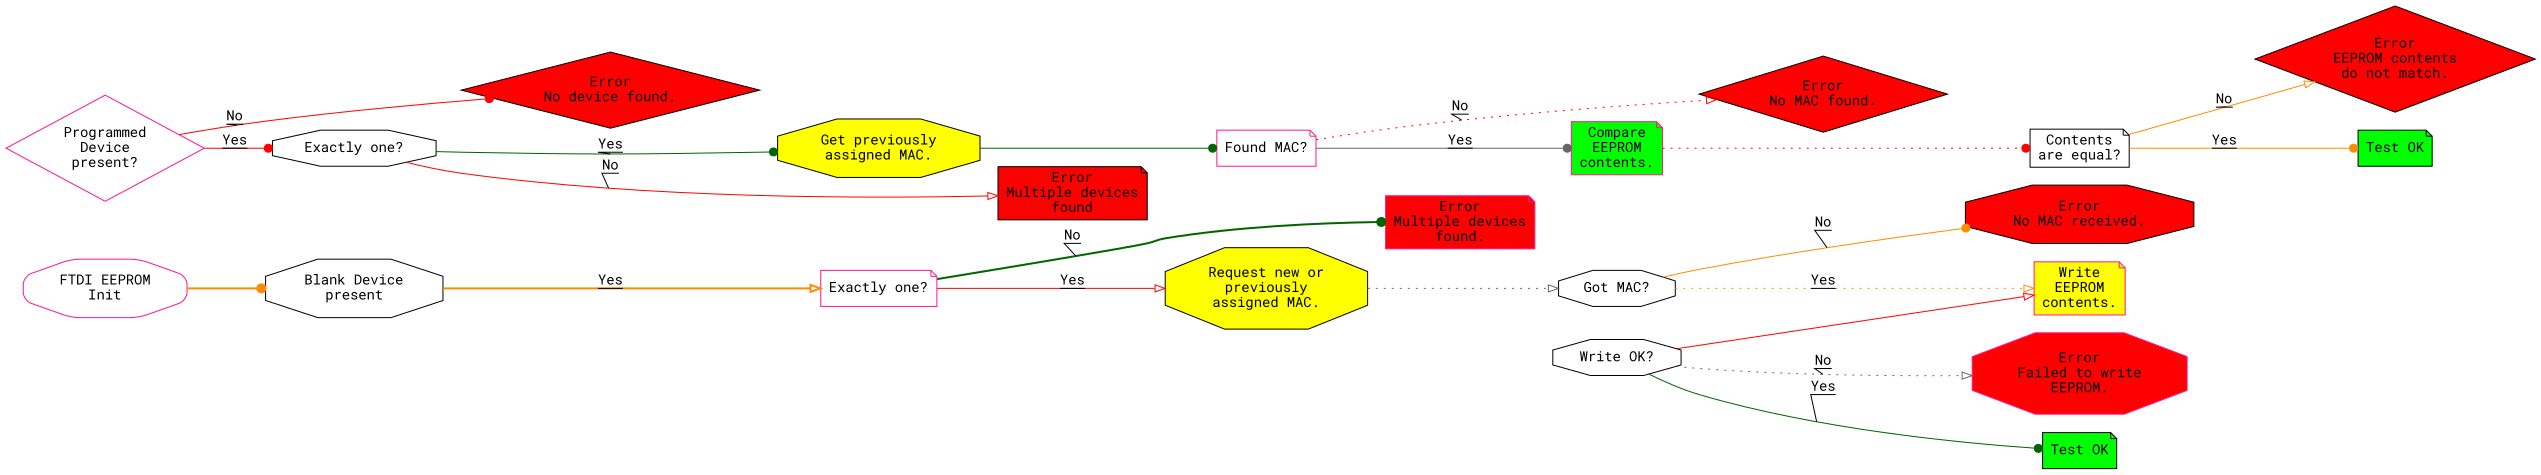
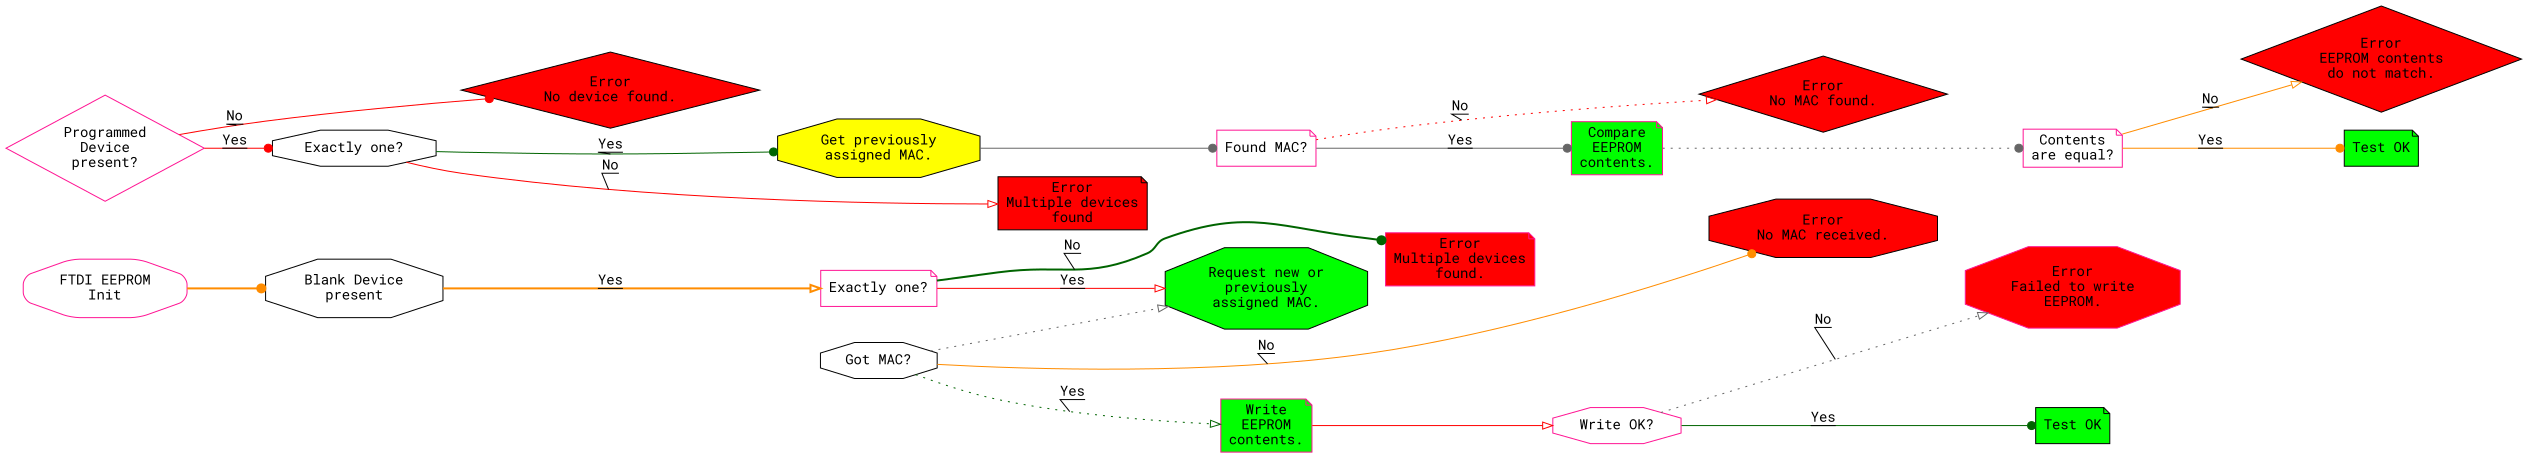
edge "Get previously assigned MAC." -> "Found MAC?": color darkgreen -> gray40
edge "Compare EEPROM contents." -> "Contents are equal?": color red -> gray40
node "Contents are equal?": color black -> deeppink
node "Request new or previously assigned MAC.": fillcolor yellow -> green
edge "Request new or previously assigned MAC." -> "Got MAC?": reversed
edge "Got MAC?" -> "Write EEPROM contents.": color darkorange -> darkgreen
node "Write EEPROM contents.": fillcolor yellow -> green
edge "Write OK?" -> "Write EEPROM contents.": reversed
node "Write OK?": color black -> deeppink
